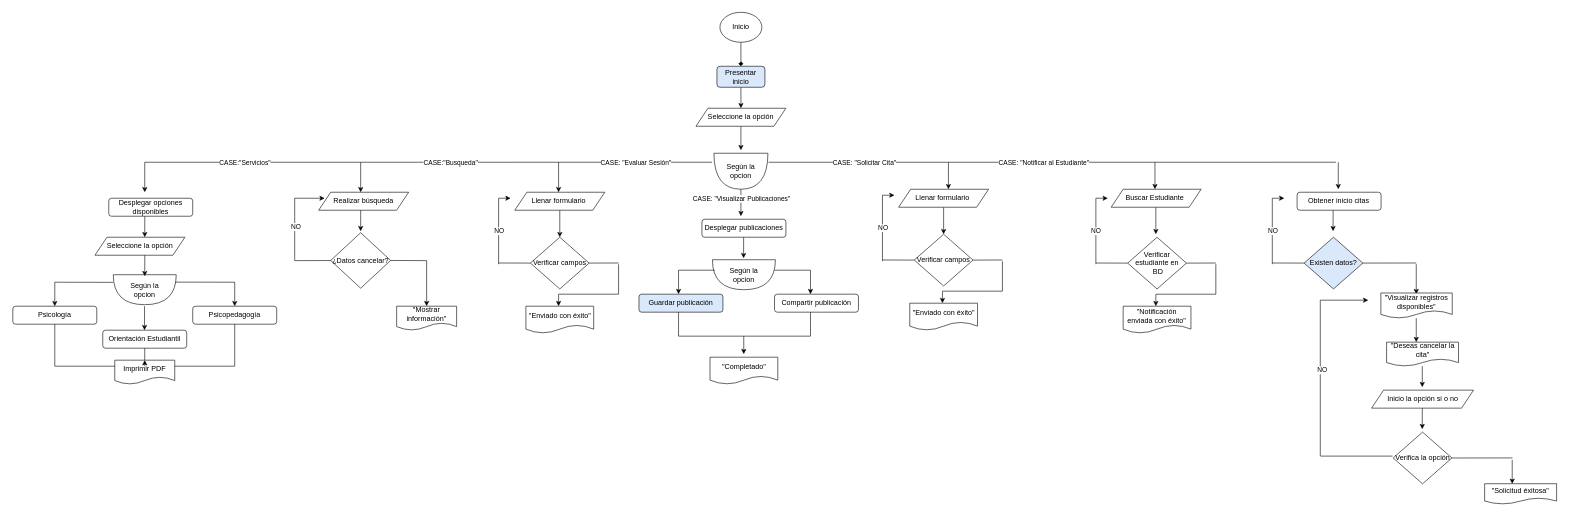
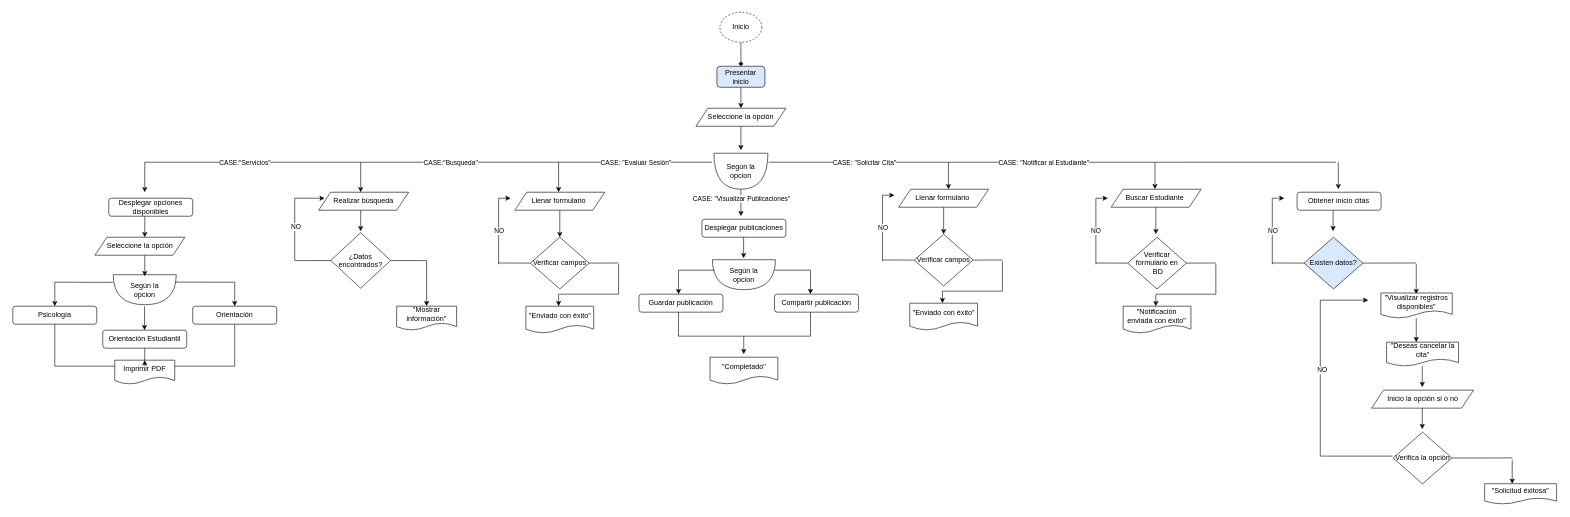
node "Inicio": style solid -> dashed
node "¿Datos cancelar?": label "¿Datos cancelar?" -> "¿Datos encontrados?"
node "Verificar estudiante en BD": label "Verificar estudiante en BD" -> "Verificar formulario en BD"
node "Guardar publicación": fillcolor #dae8fc -> #ffffff
node "Psicopedagogía": label "Psicopedagogía" -> "Orientación"
